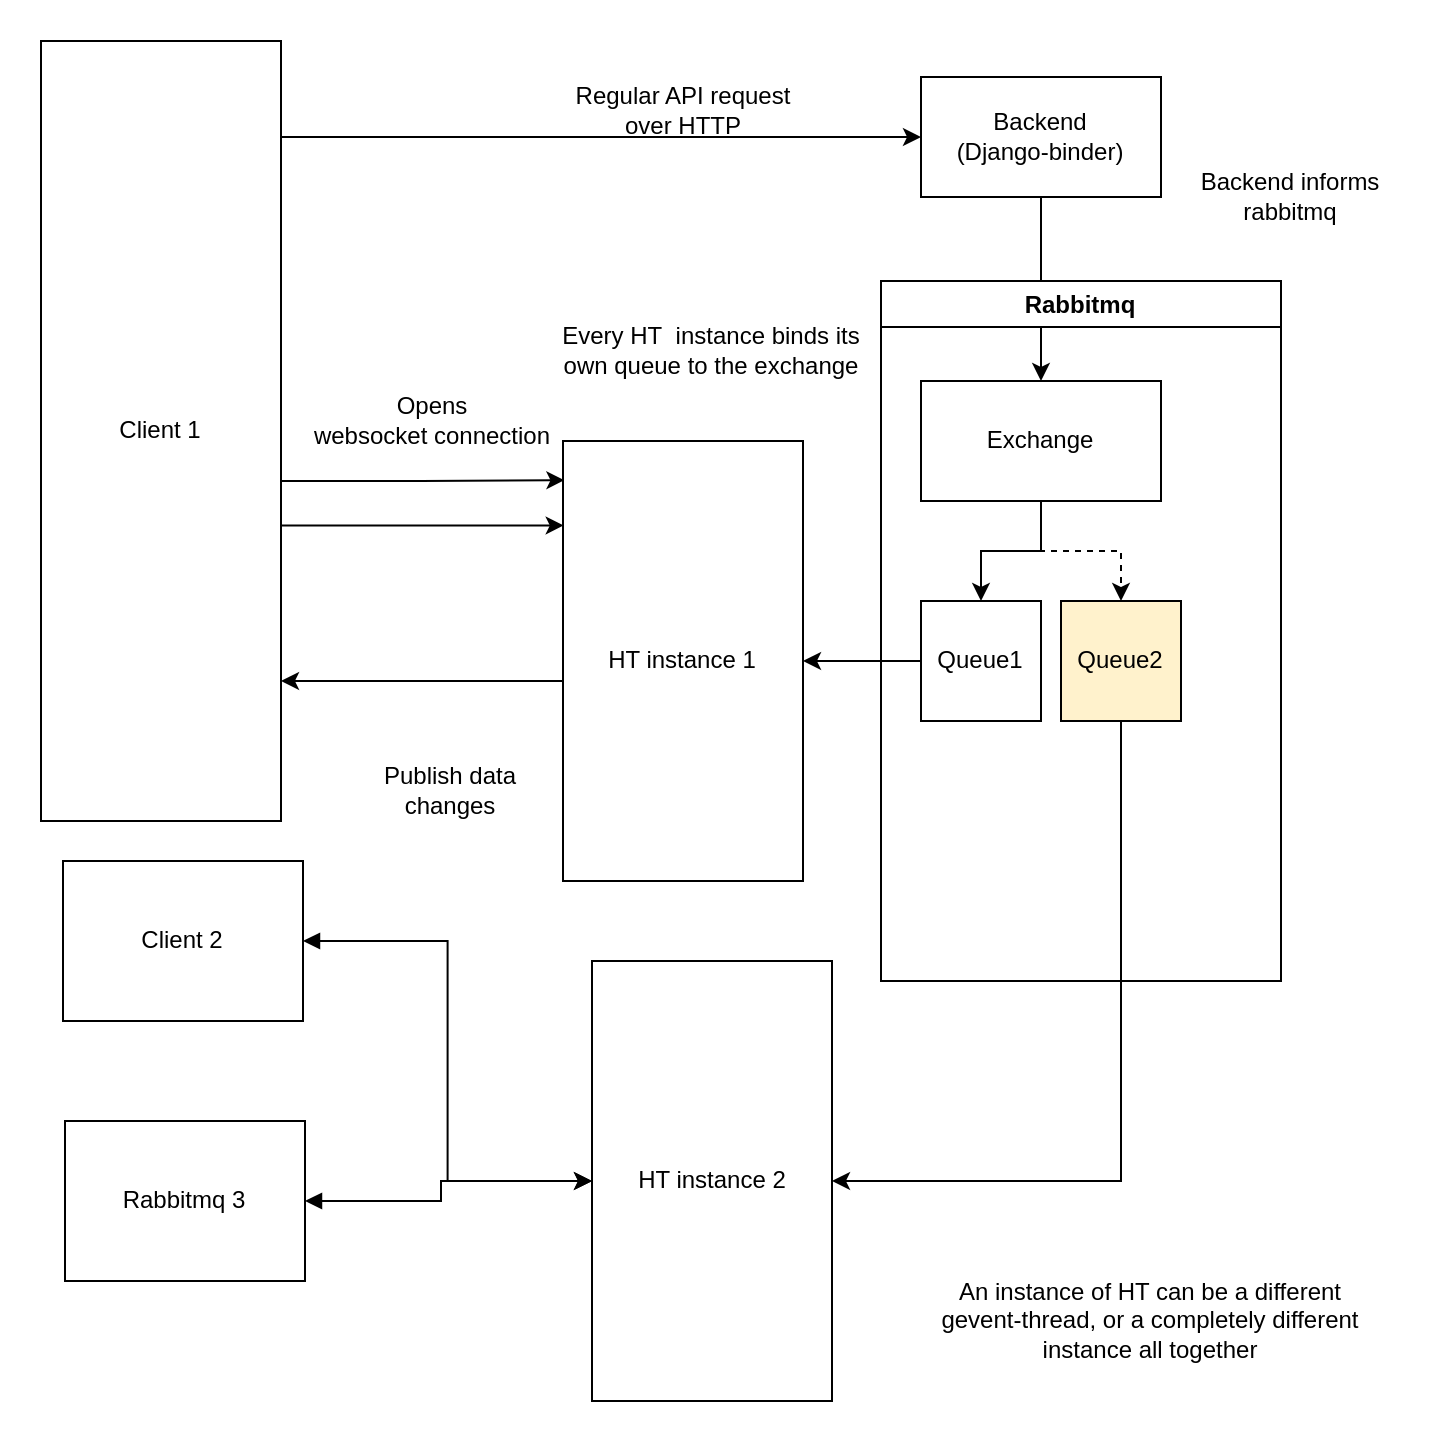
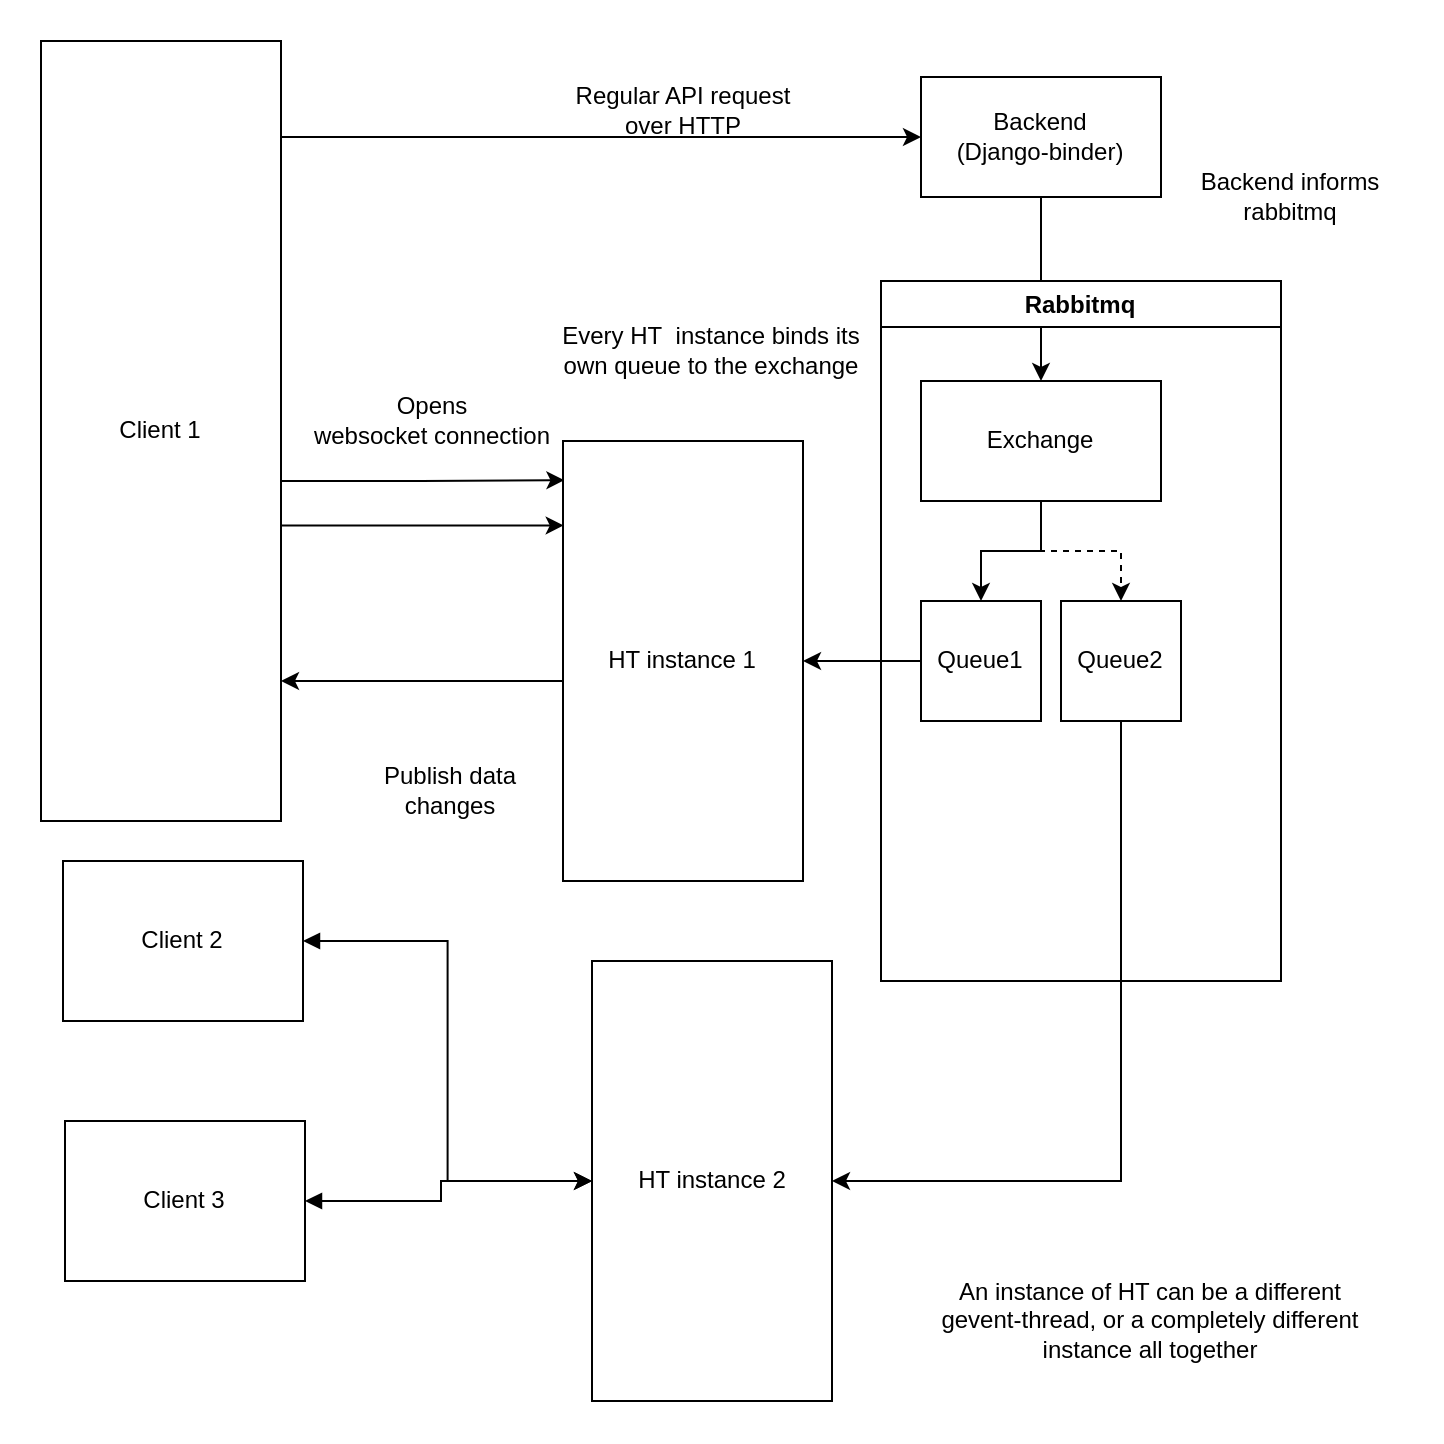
node "Queue2": fillcolor #fff2cc -> #ffffff
node "Rabbitmq 3": label "Rabbitmq 3" -> "Client 3"
